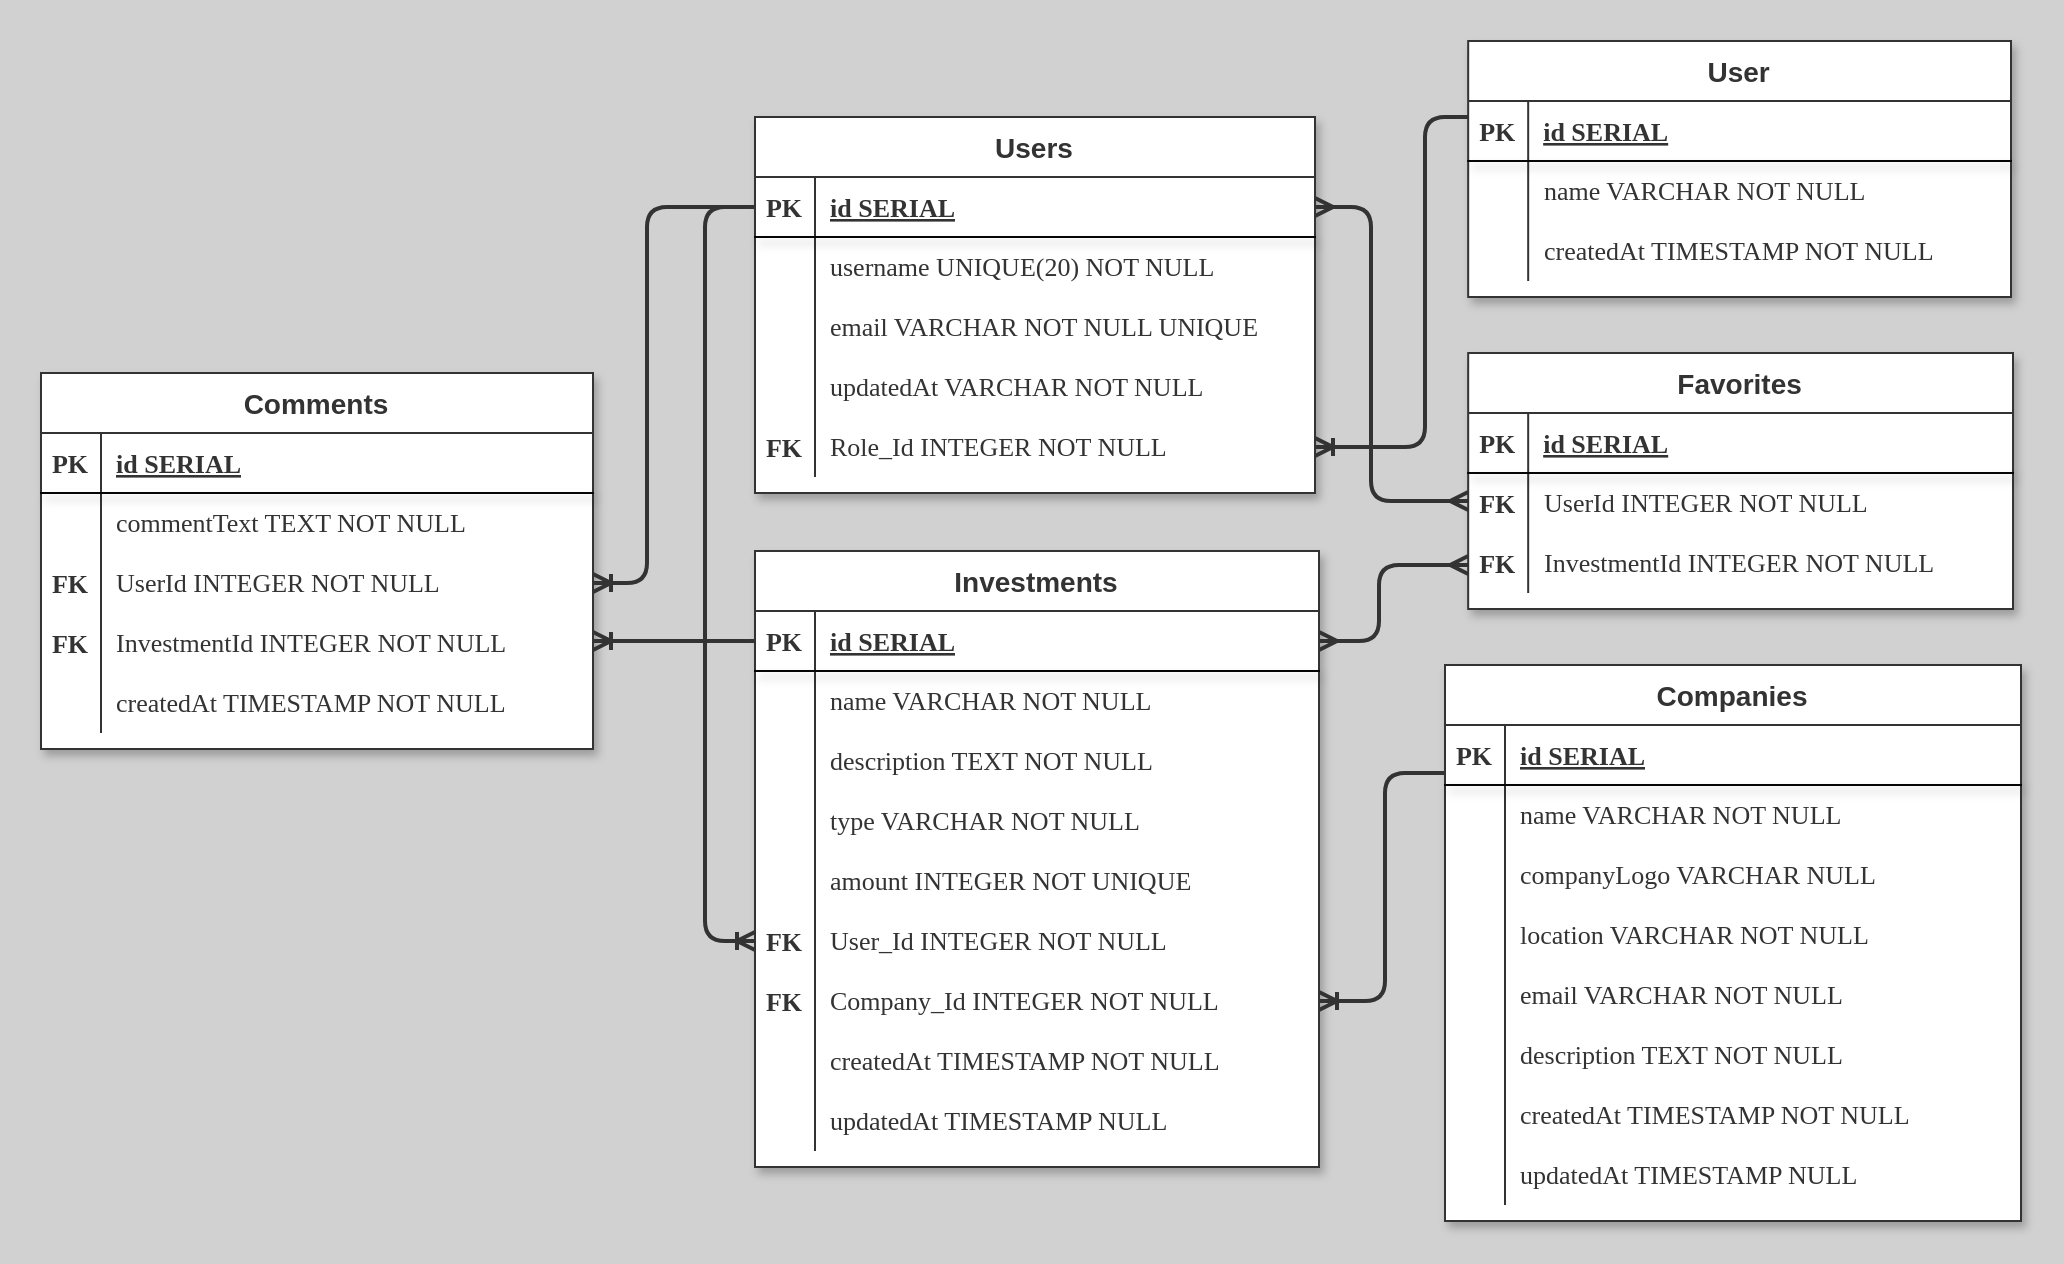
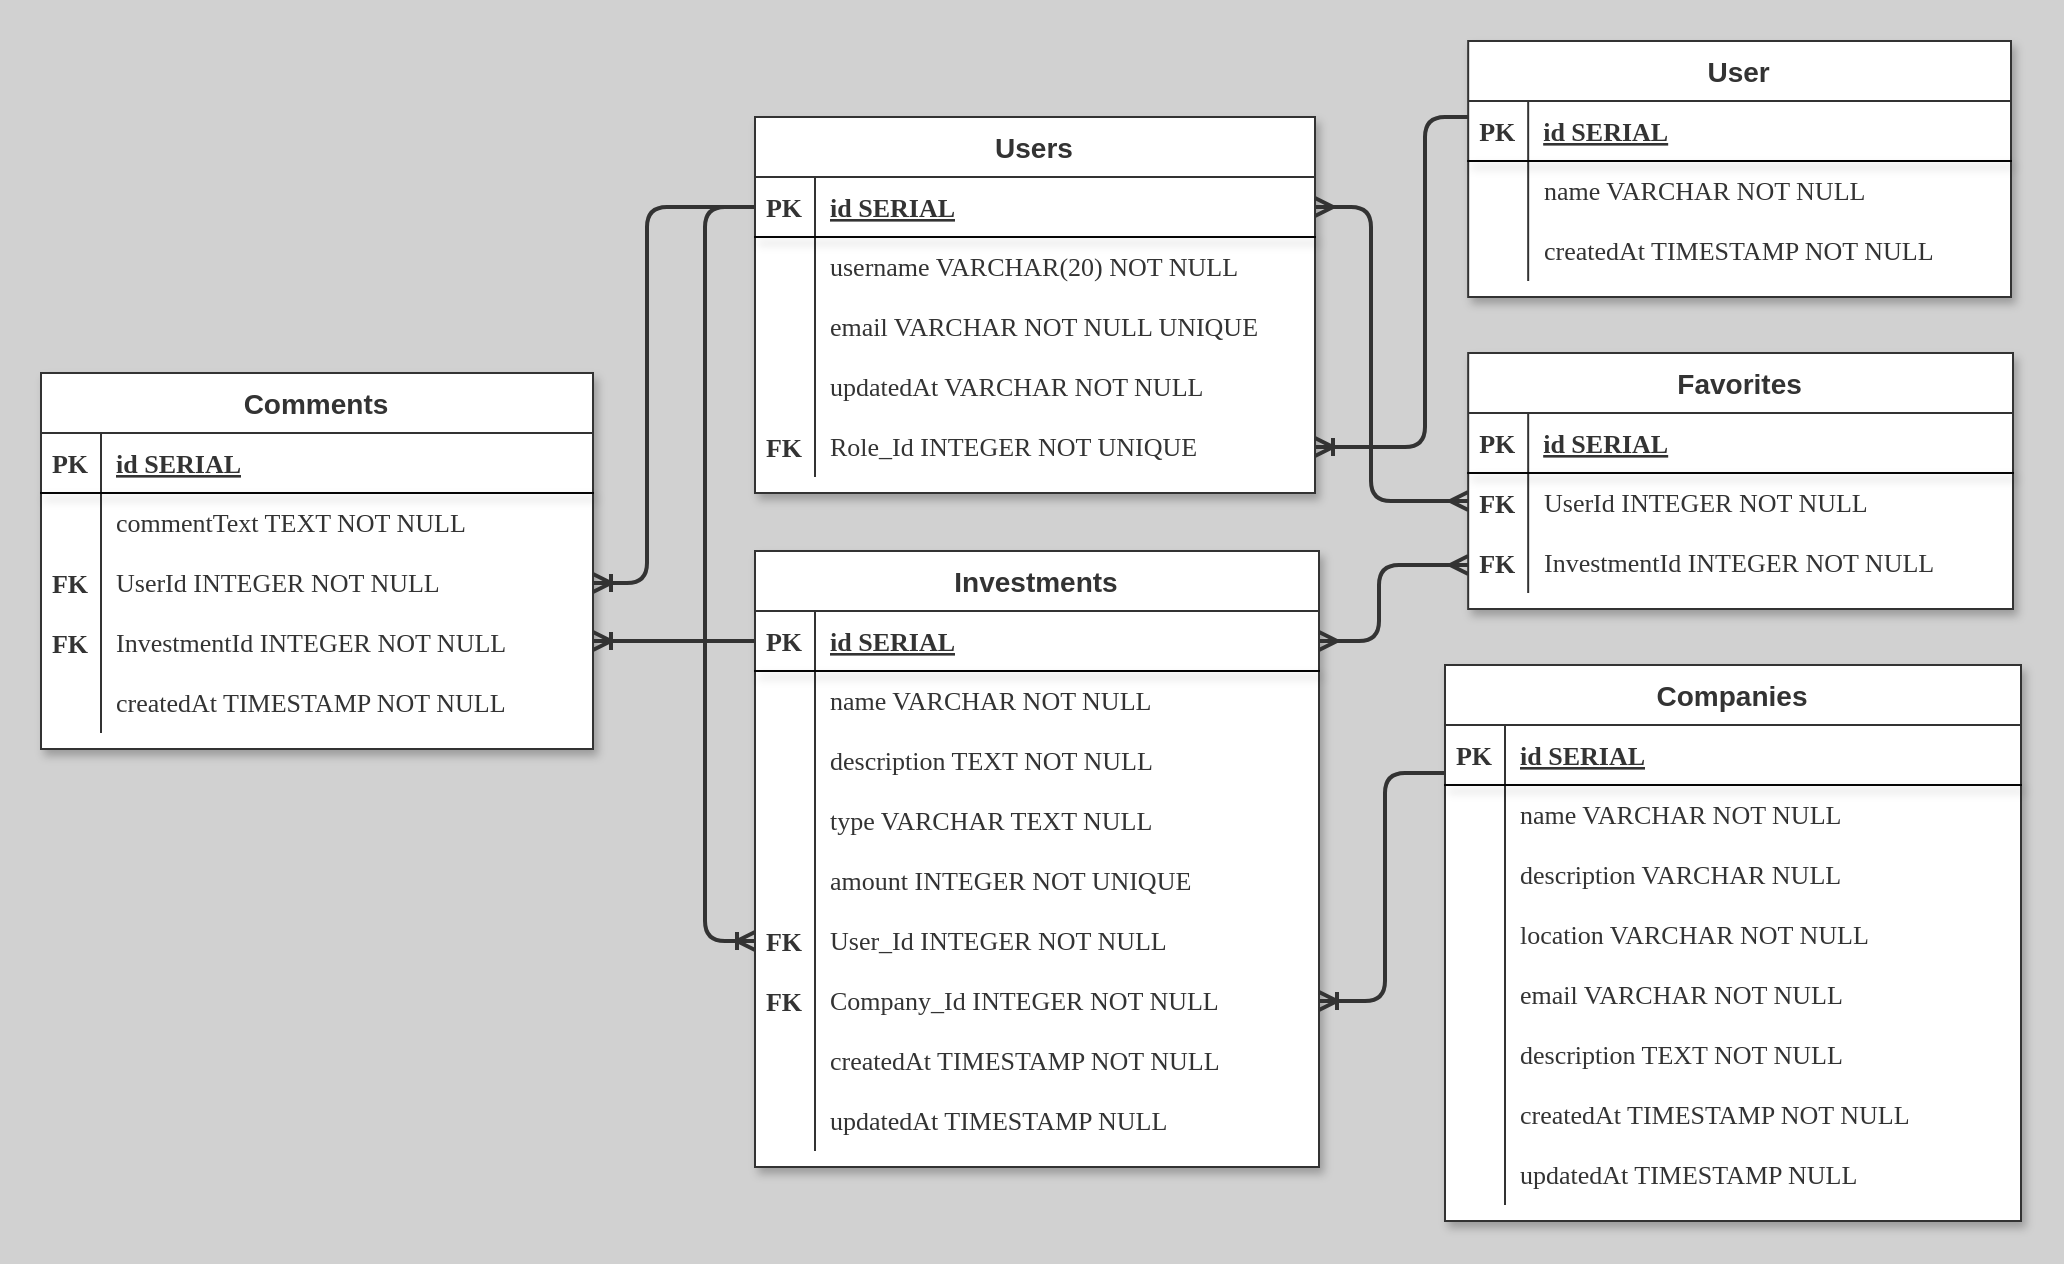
node "username UNIQUE(20) NOT NULL": label "username UNIQUE(20) NOT NULL" -> "username VARCHAR(20) NOT NULL"
node "Role_Id INTEGER NOT NULL": label "Role_Id INTEGER NOT NULL" -> "Role_Id INTEGER NOT UNIQUE"
node "type VARCHAR NOT NULL": label "type VARCHAR NOT NULL" -> "type VARCHAR TEXT NULL"
node "companyLogo VARCHAR NULL": label "companyLogo VARCHAR NULL" -> "description VARCHAR NULL"
